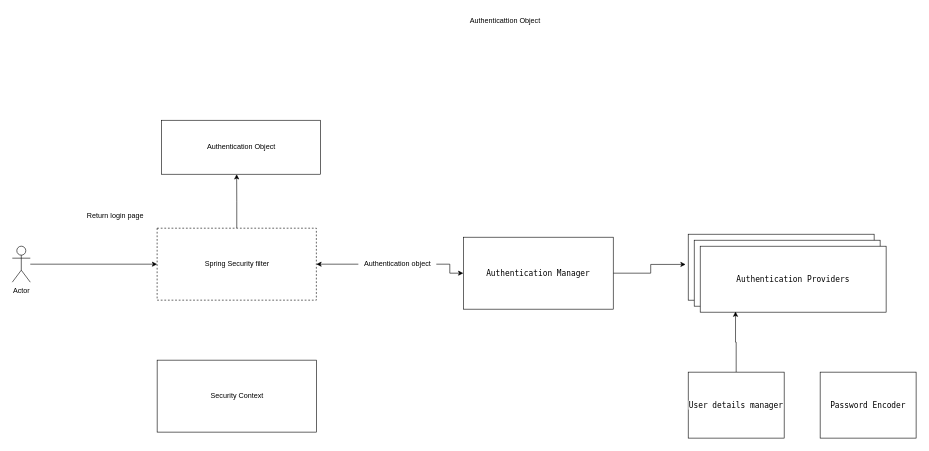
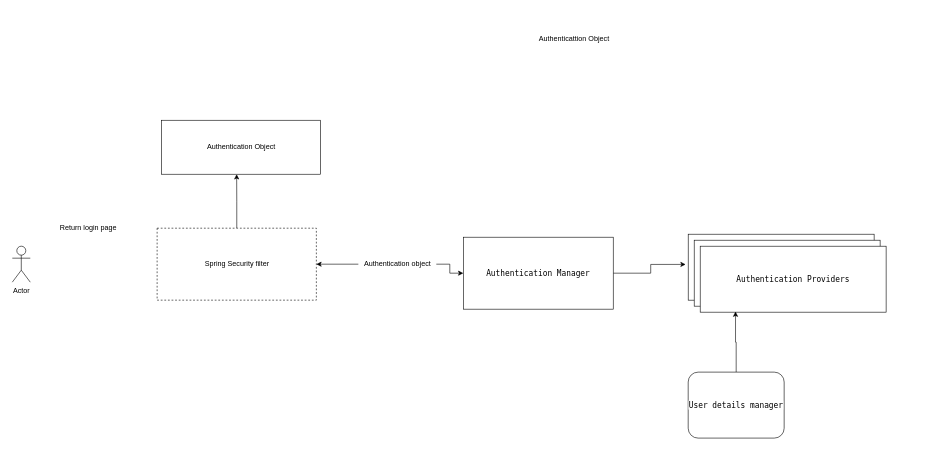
node "Authenticattion Object": moved (506, 21) -> (575, 39)
node "Return login page": moved (116, 216) -> (89, 228)
edge "Actor" -> "Spring Security filter": removed
node "Security Context": removed
node "User details manager": shape rectangle -> rounded rectangle
node "Password Encoder": removed
